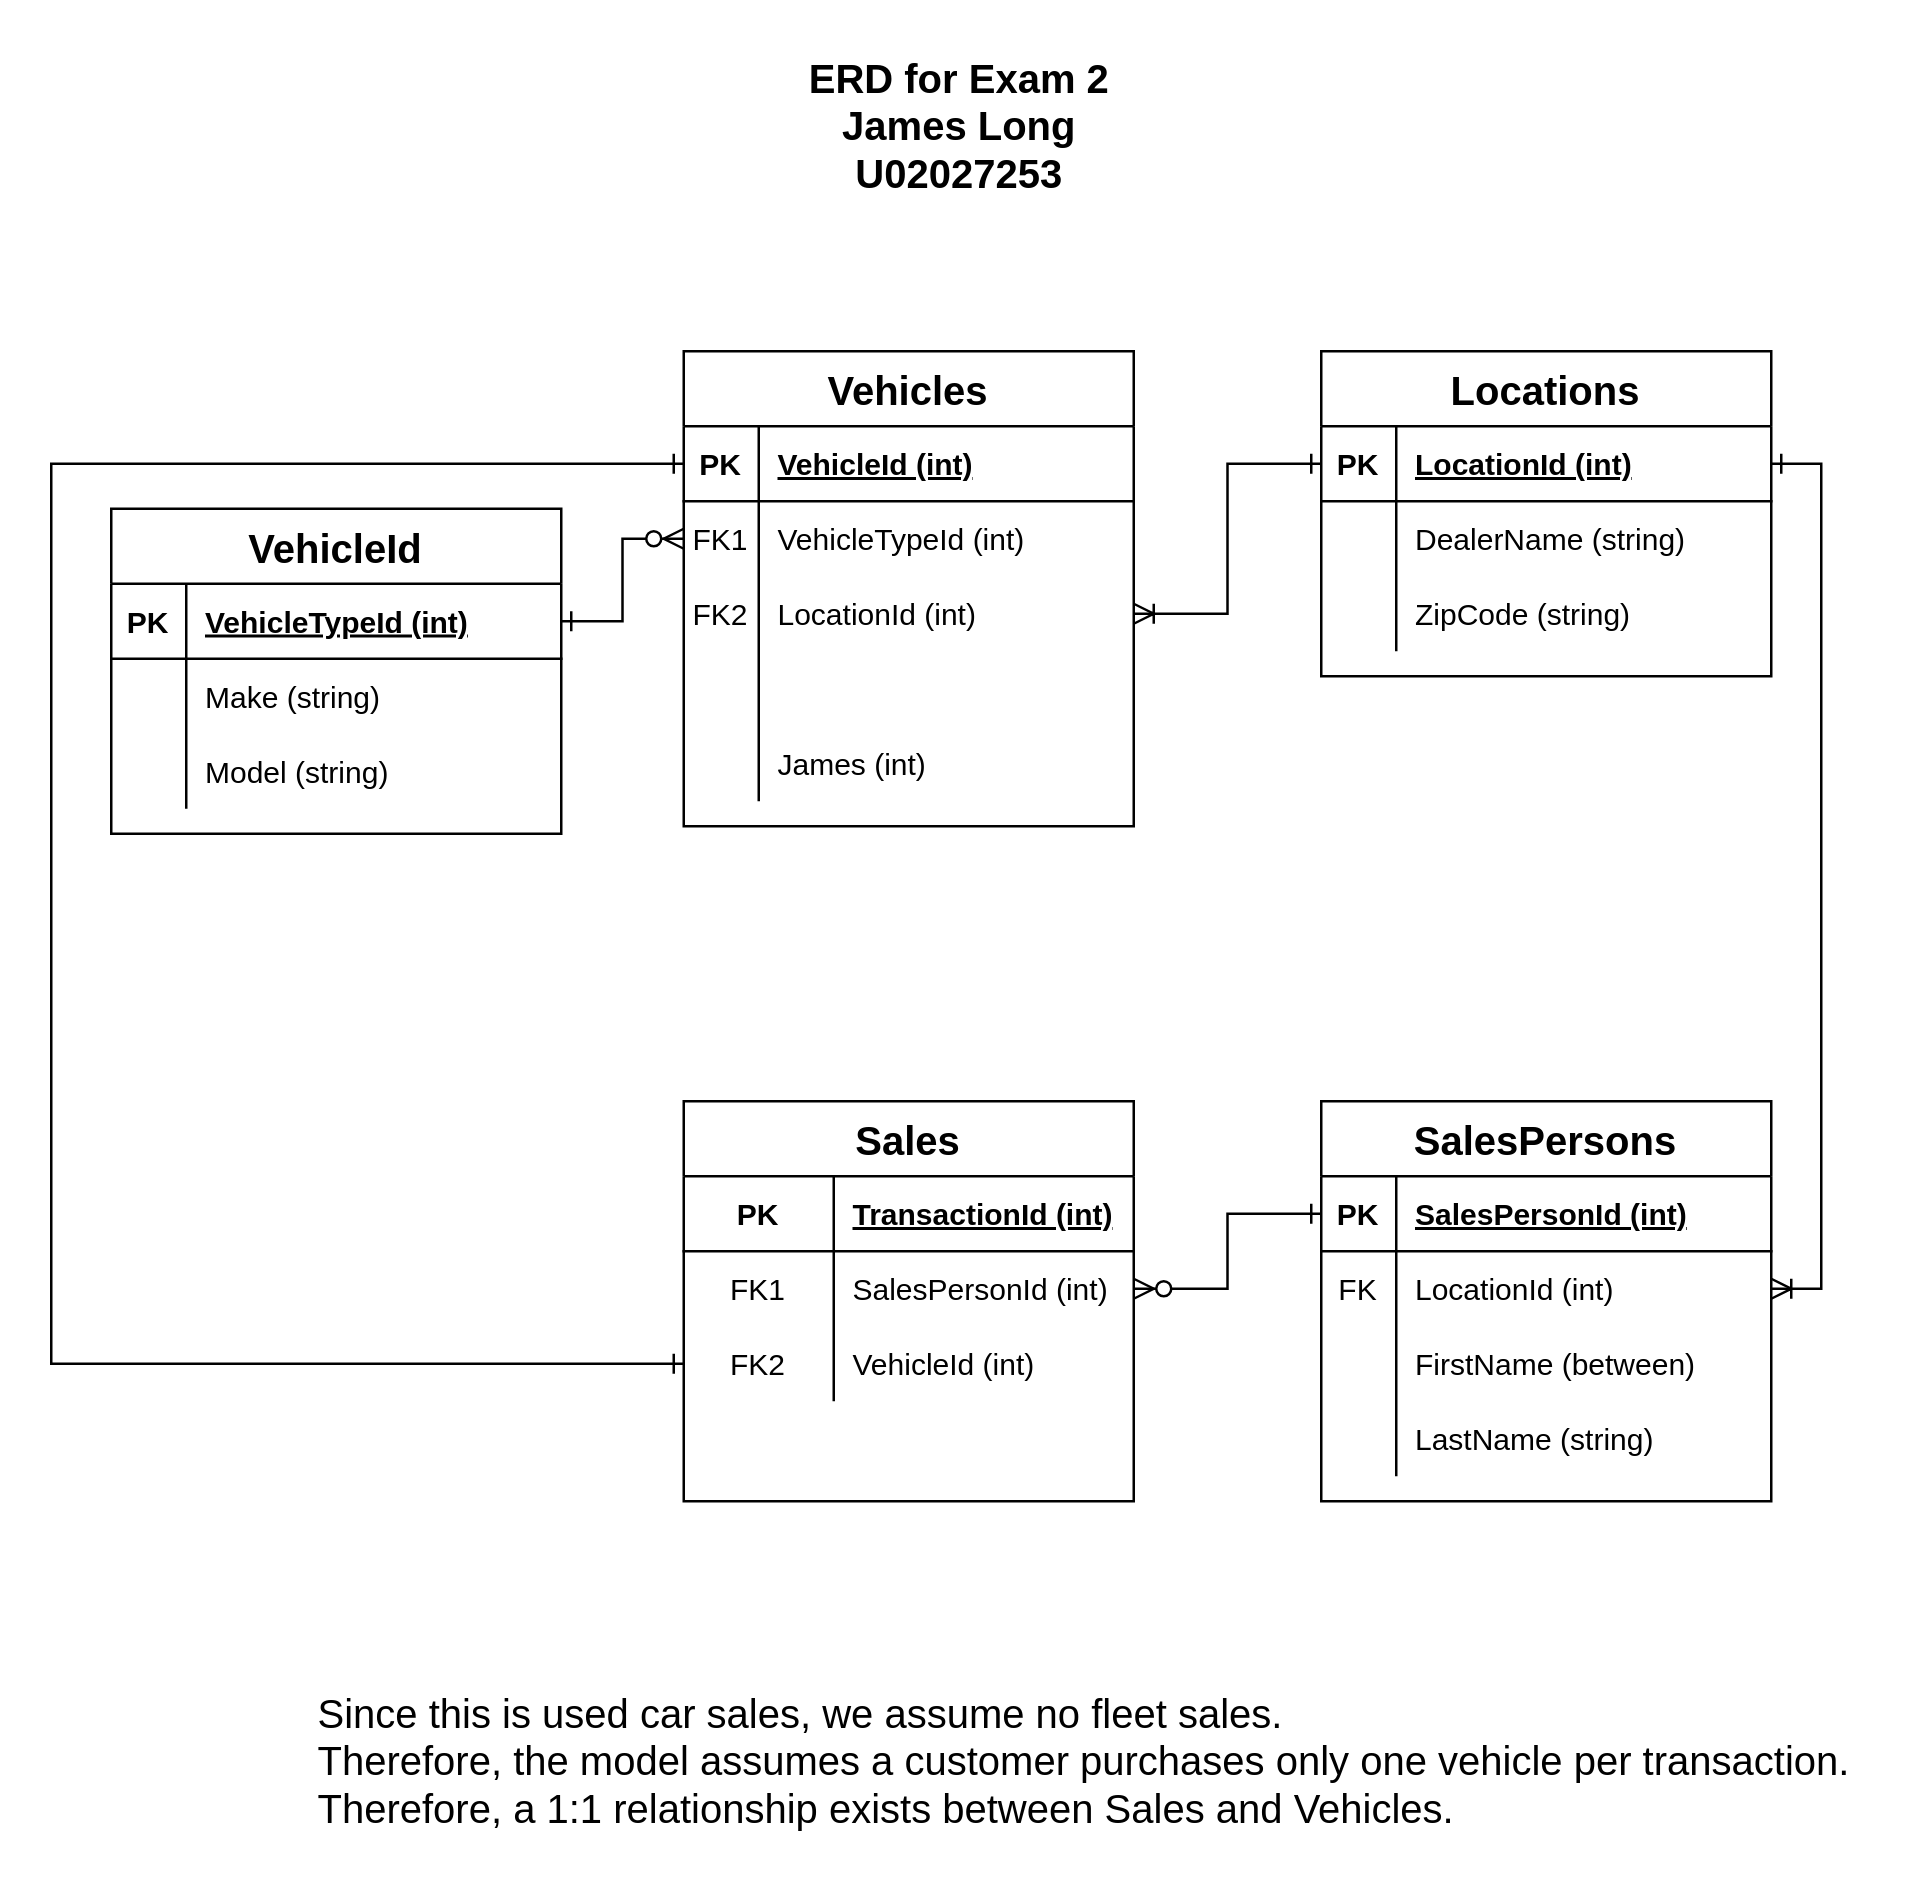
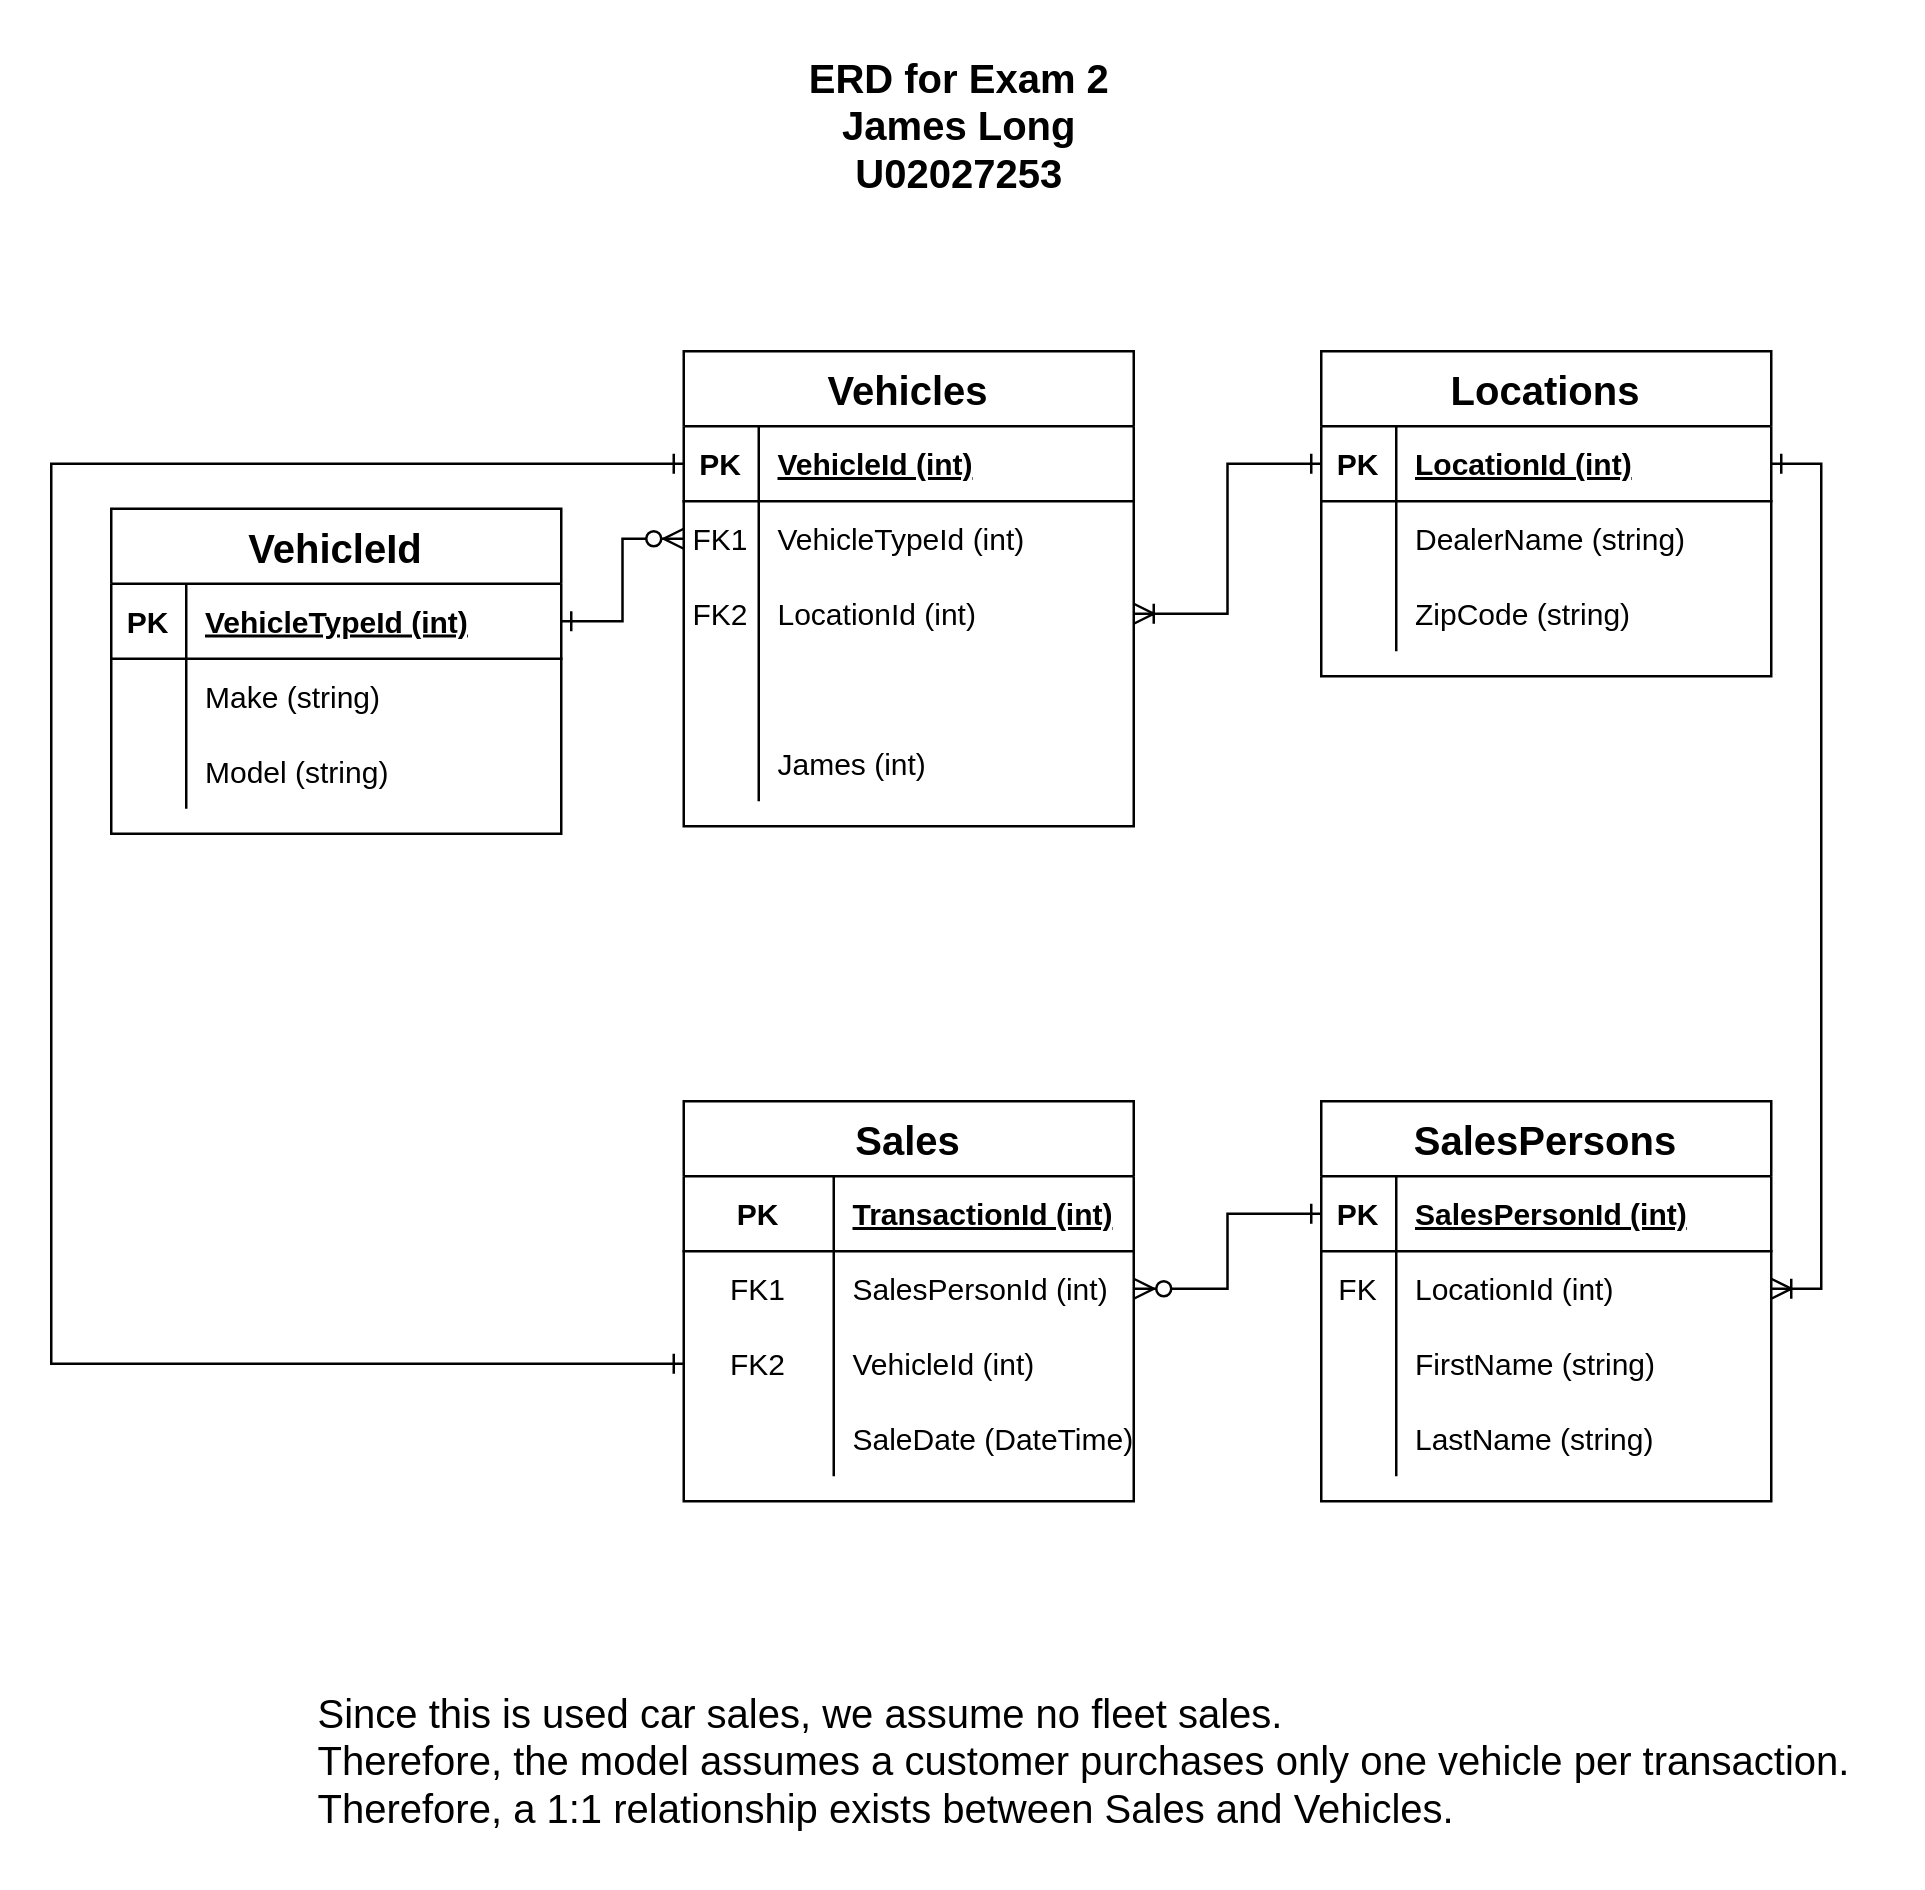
node "FirstName (between)": label "FirstName (between)" -> "FirstName (string)"
node "SaleDate (DateTime)": added
